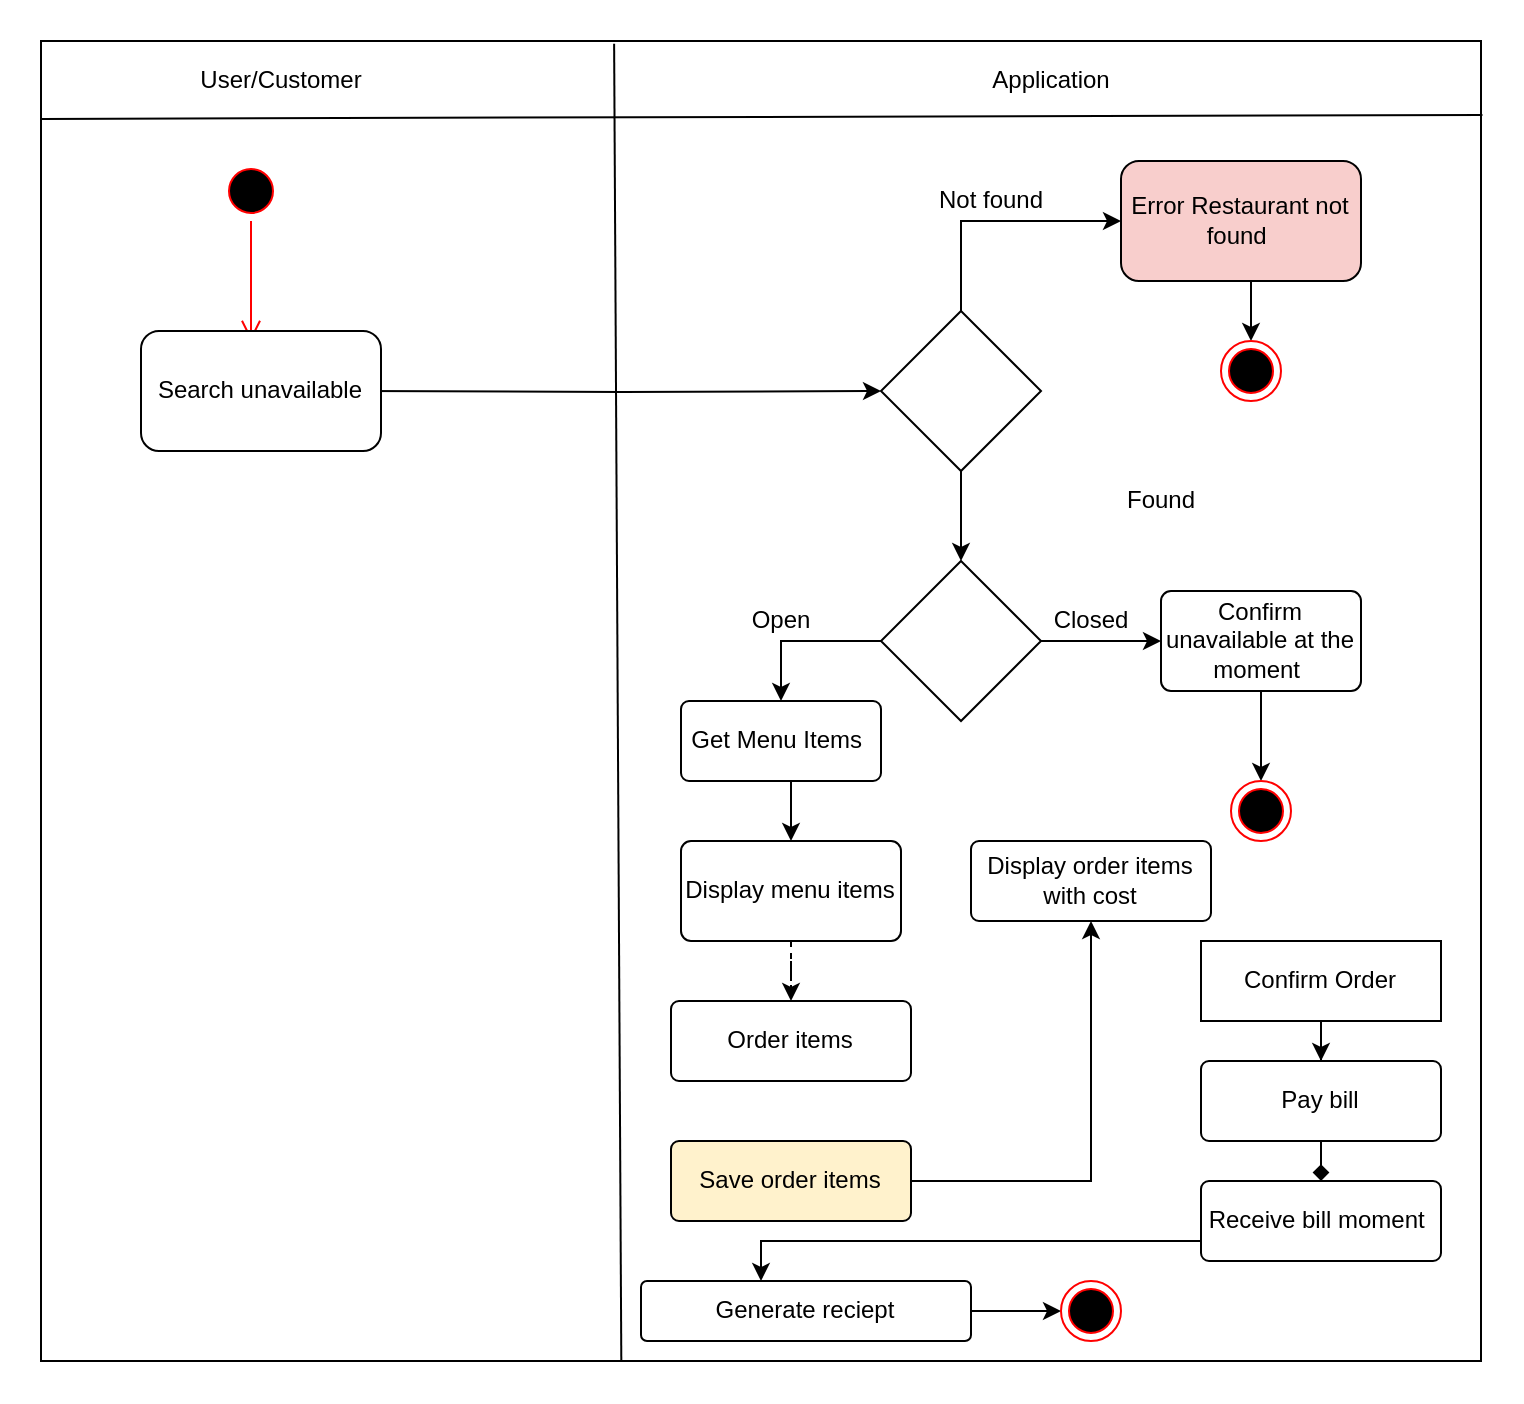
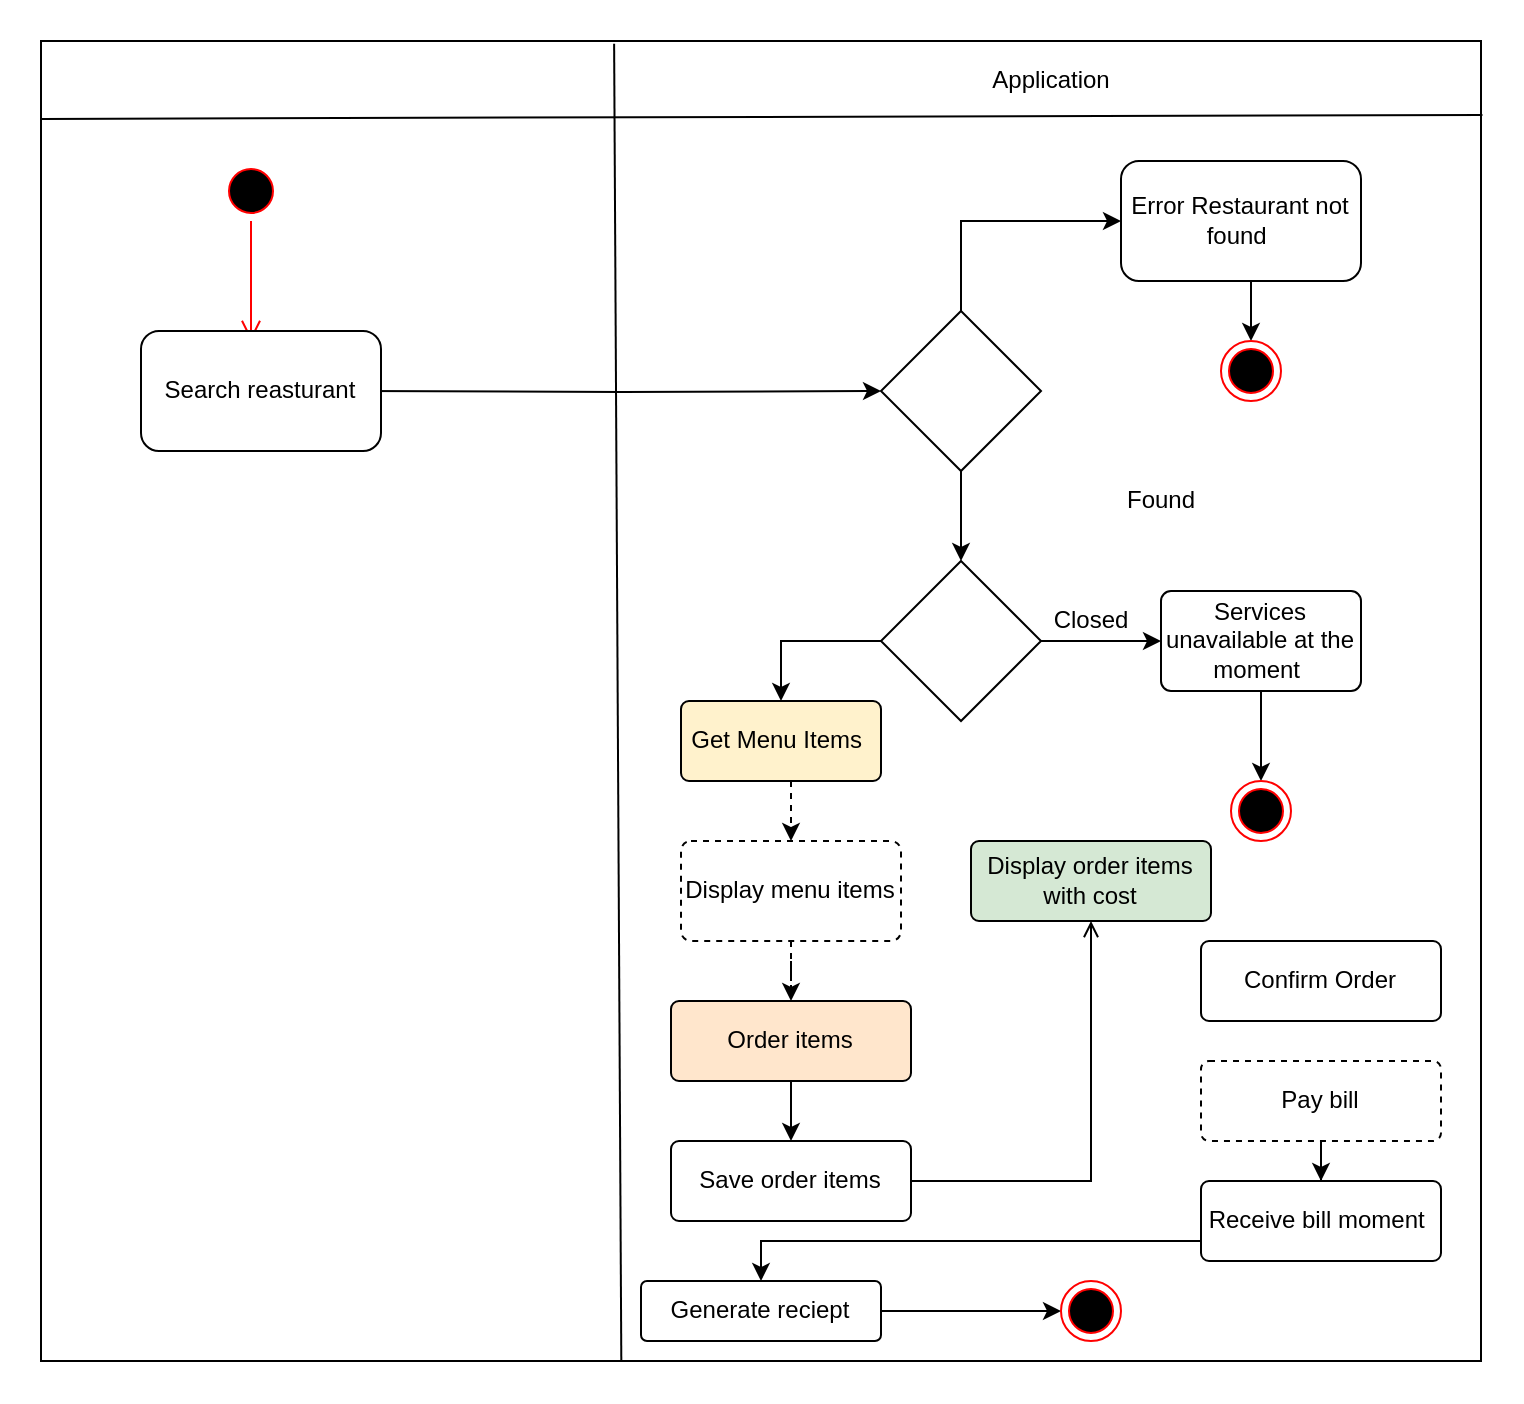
node "User/Customer": removed
node "Not found": removed
node "Error Restaurant not found": fillcolor #f8cecc -> #ffffff
node "Search unavailable": label "Search unavailable" -> "Search reasturant"
node "Open": removed
node "Confirm unavailable at the moment": label "Confirm unavailable at the moment" -> "Services unavailable at the moment"
node "Get Menu Items": fillcolor #ffffff -> #fff2cc
edge "Get Menu Items" -> "Display menu items": style solid -> dashed
node "Display order items with cost": fillcolor #ffffff -> #d5e8d4
node "Display menu items": style solid -> dashed
edge "Save order items" -> "Display order items with cost": arrowhead classic -> open
node "Confirm Order": shape rectangle -> rounded rectangle
node "Order items": fillcolor #ffffff -> #ffe6cc
edge "Confirm Order" -> "Pay bill": removed
node "Pay bill": style solid -> dashed
edge "Order items" -> "Save order items": added
edge "Pay bill" -> "Receive bill moment": arrowhead diamond -> classic
node "Save order items": fillcolor #fff2cc -> #ffffff
node "Generate reciept": size 330x60 -> 240x60
